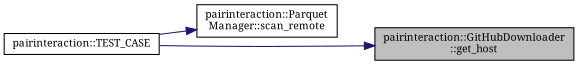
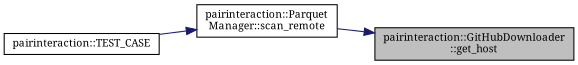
edge "pairinteraction::TEST_CASE" -> "pairinteraction::GitHubDownloader ::get_host": now "pairinteraction::Parquet Manager::scan_remote" -> "pairinteraction::GitHubDownloader ::get_host"
